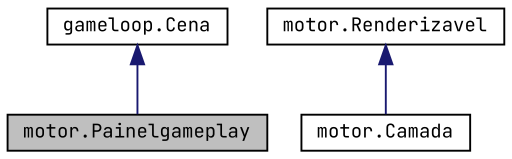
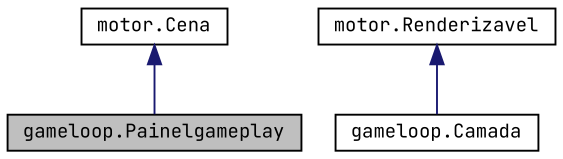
node "gameloop.Cena": label "gameloop.Cena" -> "motor.Cena"
node "motor.Painelgameplay": label "motor.Painelgameplay" -> "gameloop.Painelgameplay"
node "motor.Camada": label "motor.Camada" -> "gameloop.Camada"
